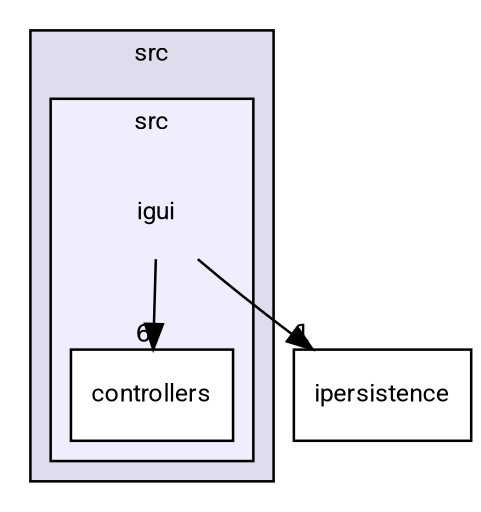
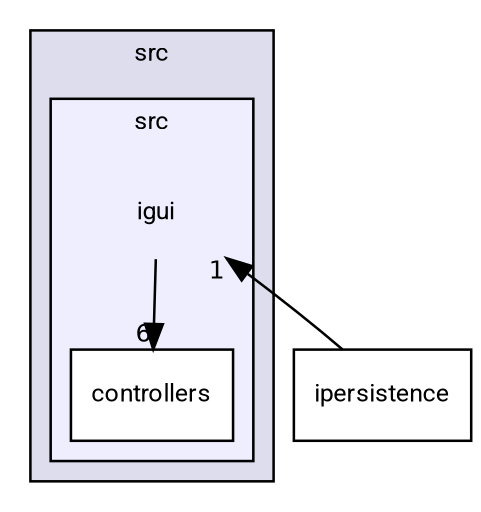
edge "igui" -> "ipersistence": reversed
